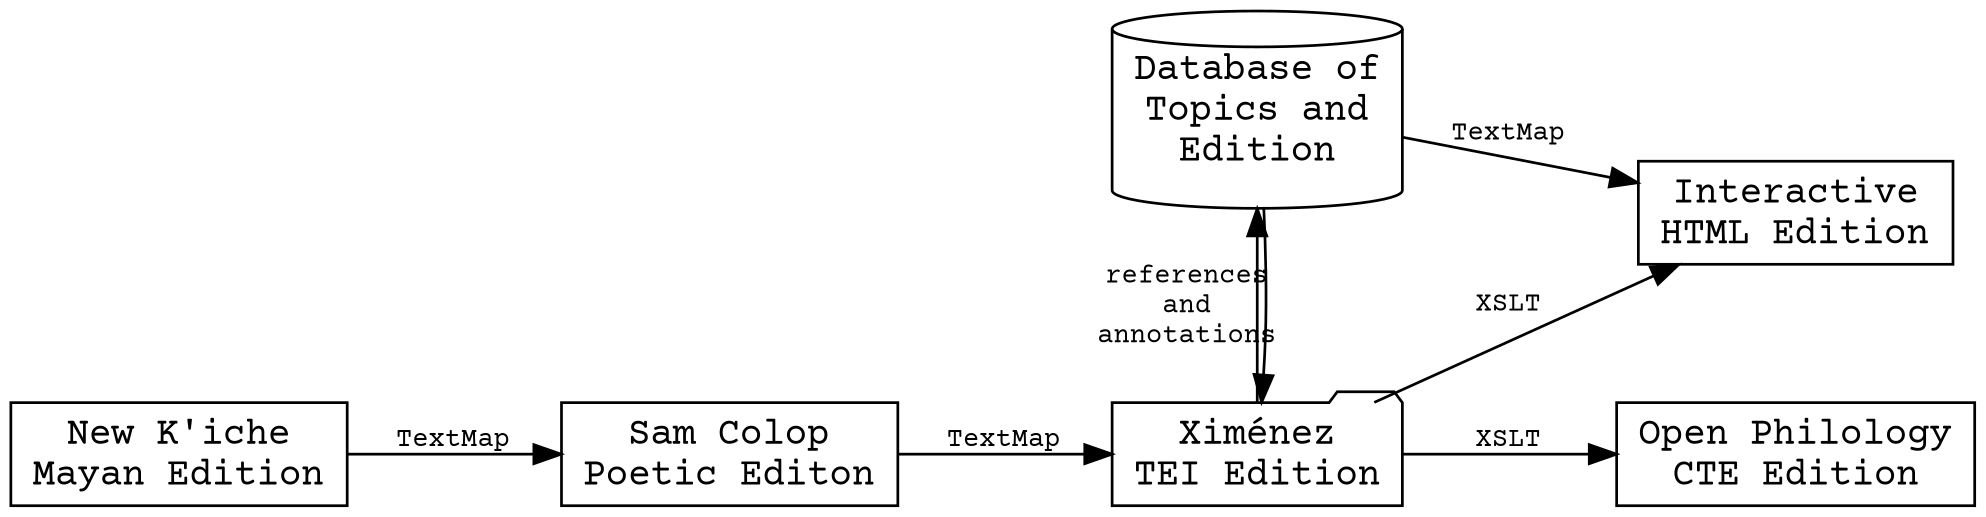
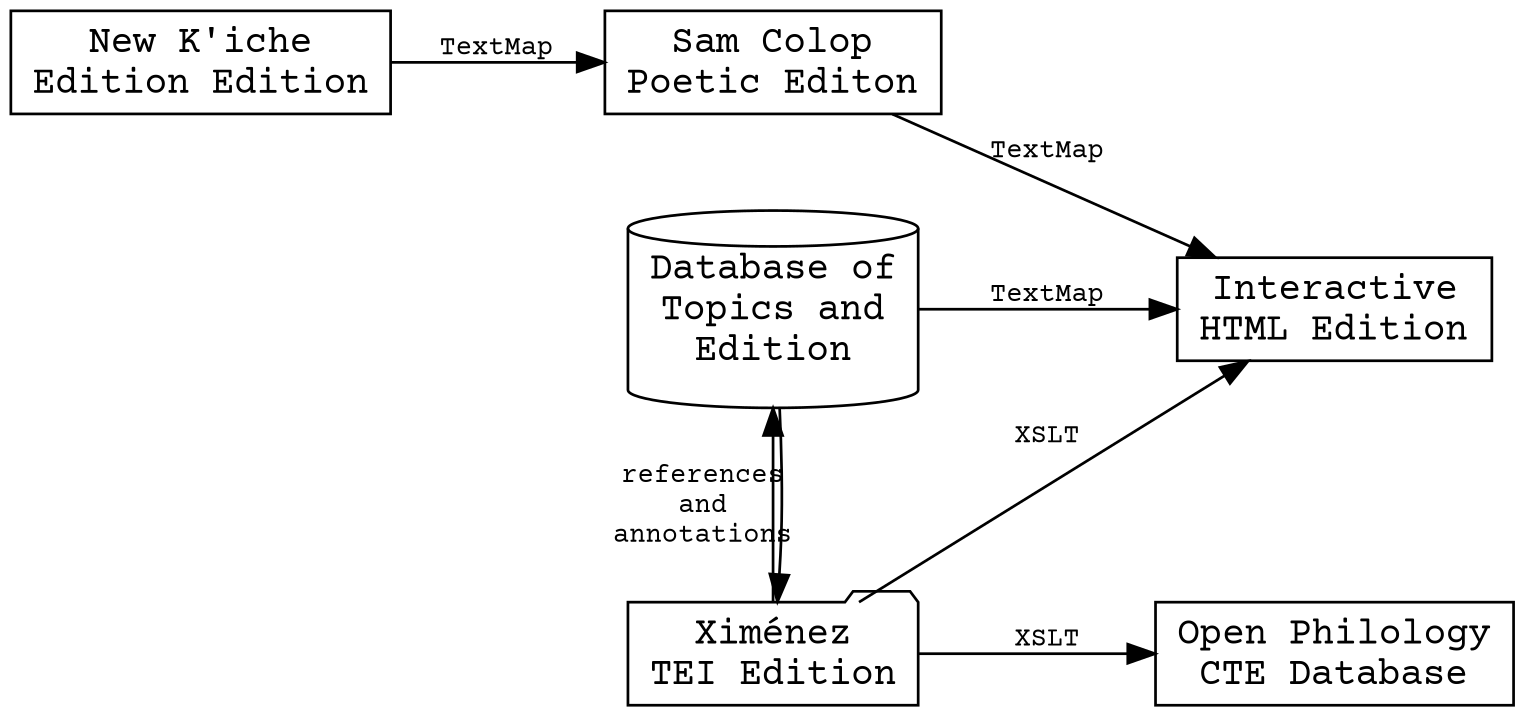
edge "Sam Colop" -> "Ximénez": now "Sam Colop" -> "Interactive"
node "New K'iche": text "Mayan Edition" -> "Edition Edition"
node "Open Philology": text "CTE Edition" -> "CTE Database"
